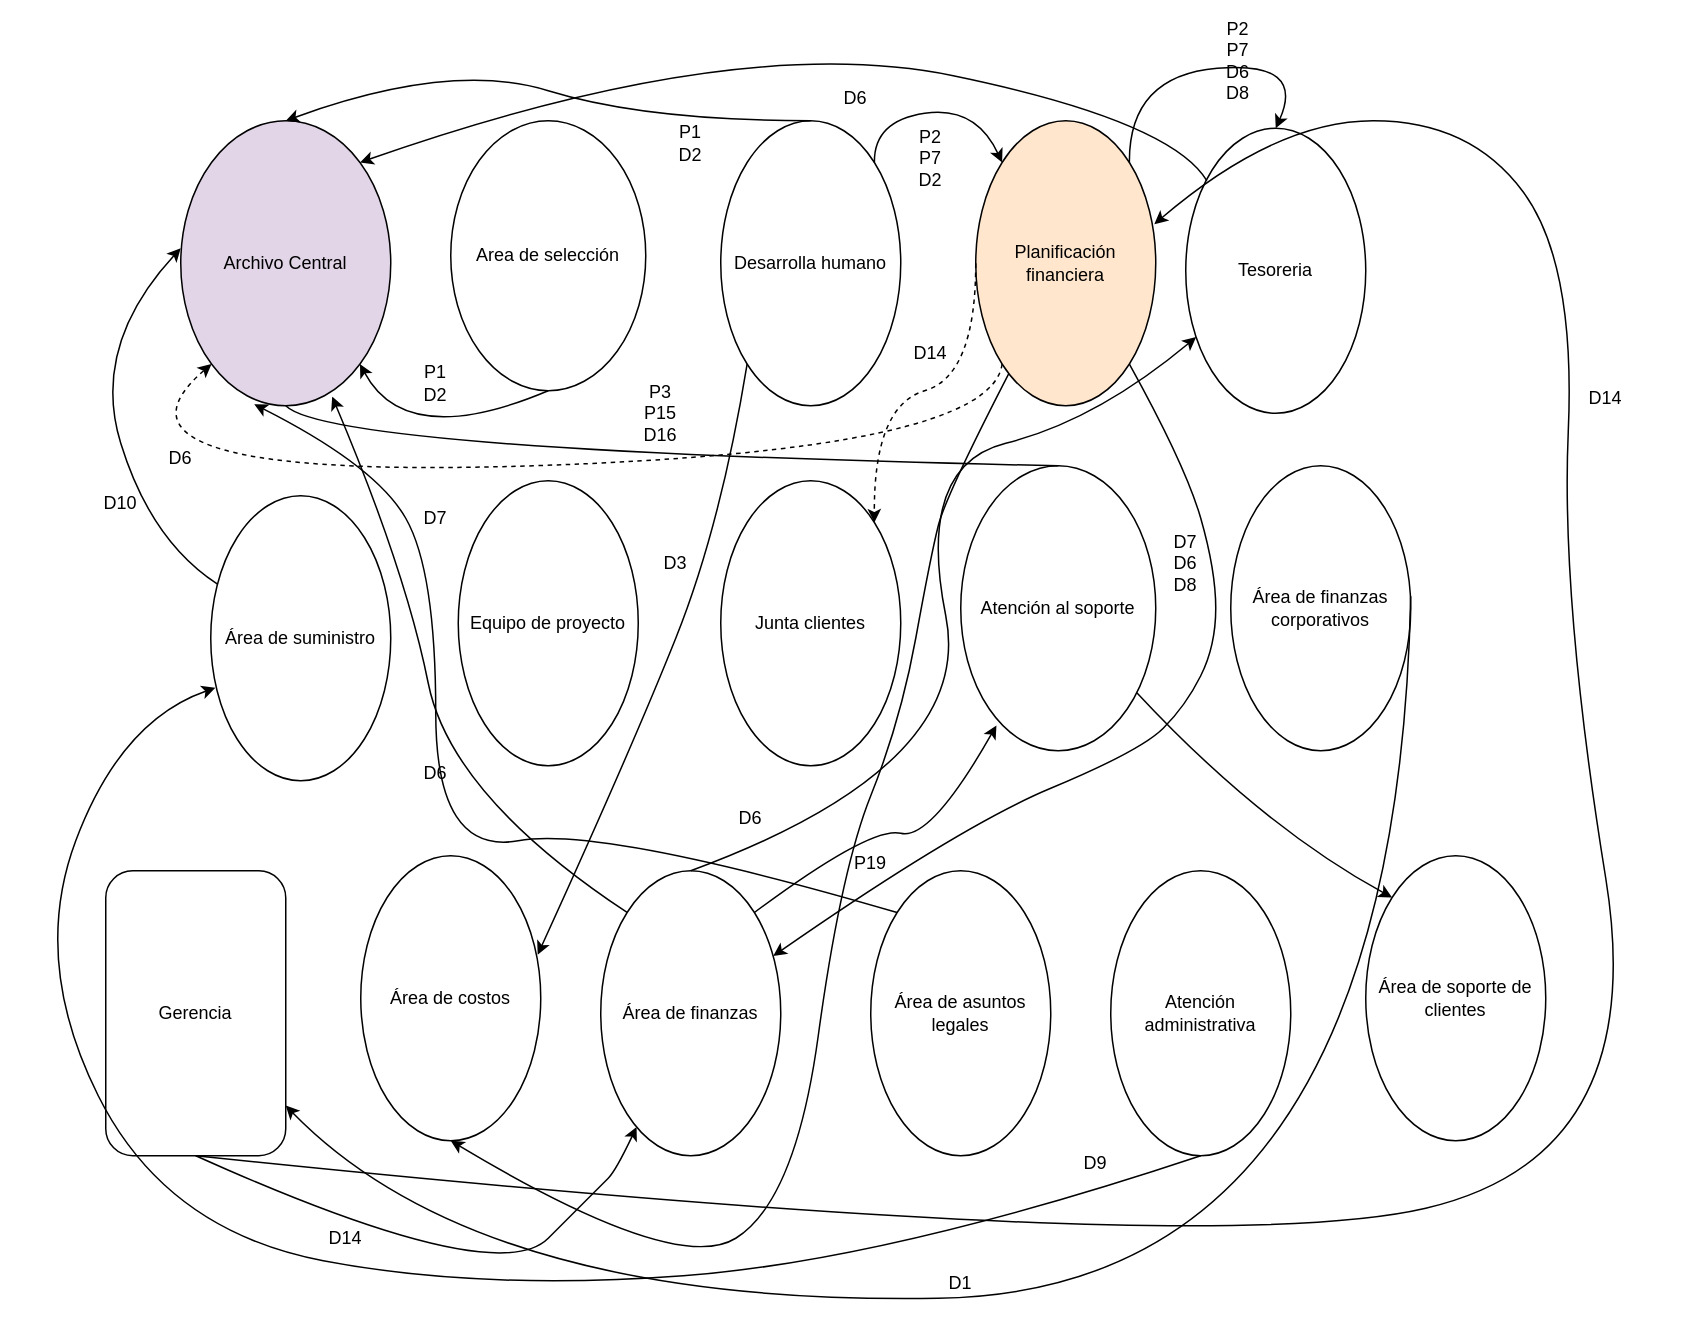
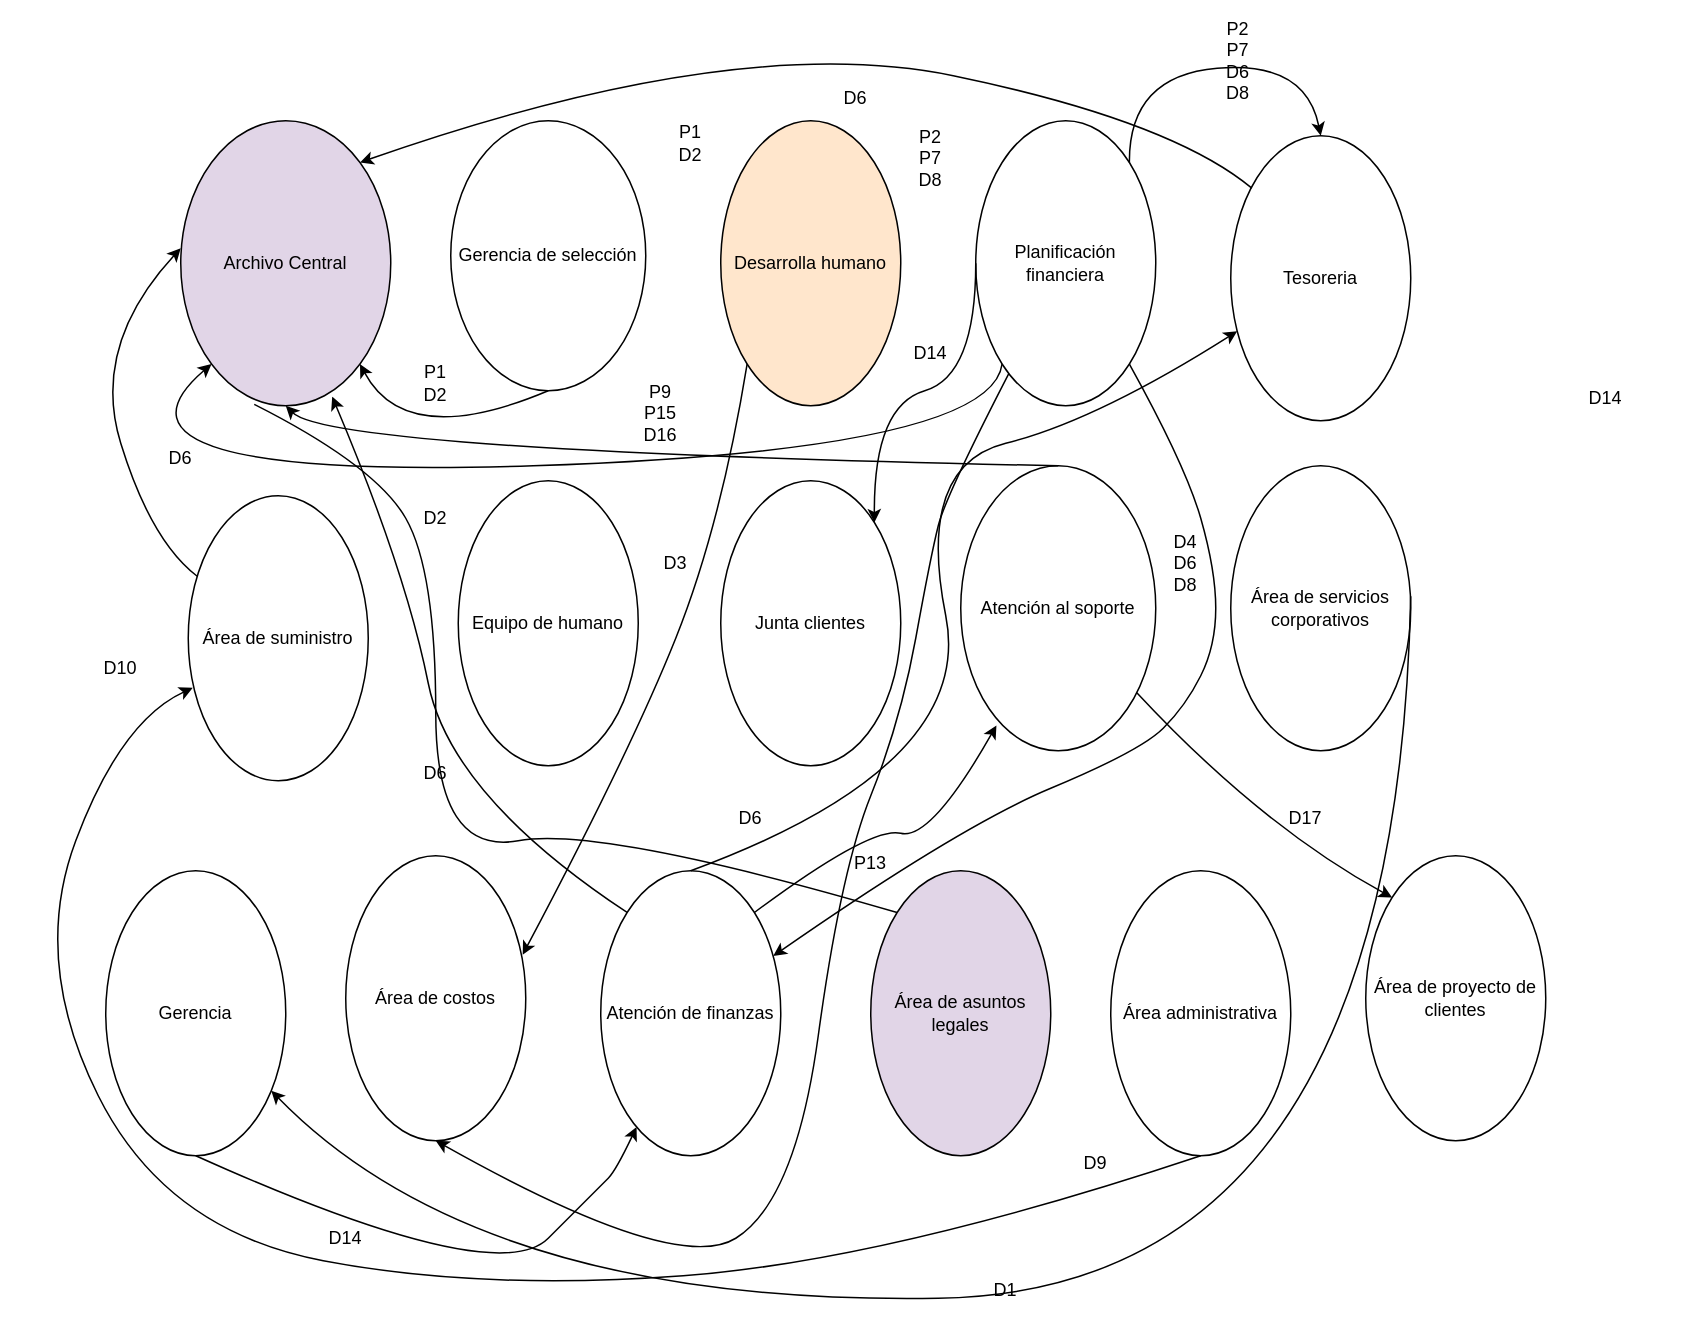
edge "Desarrolla humano" -> "Archivo Central": removed
edge "Desarrolla humano" -> "Planificación financiera": removed
node "P2 P7 D2": label "P2 P7 D2" -> "P2 P7 D8"
node "Area de selección": label "Area de selección" -> "Gerencia de selección"
node "Desarrolla humano": fillcolor #ffffff -> #ffe6cc
node "Planificación financiera": fillcolor #ffe6cc -> #ffffff
node "Tesoreria": moved (1276, 271) -> (1321, 278)
edge "Planificación financiera" -> "Junta clientes": style dashed -> solid
edge "Área de asuntos legales" -> "Archivo Central": arrowhead classic -> none
node "P3 P15 D16": label "P3 P15 D16" -> "P9 P15 D16"
edge "Archivo Central" -- "Atención al soporte": arrowhead none -> classic
edge "Planificación financiera" -> "Archivo Central": style dashed -> solid
node "D10": moved (121, 503) -> (121, 668)
node "D7": label "D7" -> "D2"
node "D7 D6 D8": label "D7 D6 D8" -> "D4 D6 D8"
node "Área de finanzas corporativos": label "Área de finanzas corporativos" -> "Área de servicios corporativos"
node "Equipo de proyecto": label "Equipo de proyecto" -> "Equipo de humano"
node "Área de suministro": moved (301, 638) -> (278, 638)
edge "Gerencia" -> "Planificación financiera": removed
node "D17": added
node "P19": label "P19" -> "P13"
node "Área de costos": moved (451, 998) -> (436, 998)
node "Área de soporte de clientes": label "Área de soporte de clientes" -> "Área de proyecto de clientes"
node "Gerencia": shape rounded rectangle -> ellipse
node "Área de finanzas": label "Área de finanzas" -> "Atención de finanzas"
node "Área de asuntos legales": fillcolor #ffffff -> #e1d5e7
node "Atención administrativa": label "Atención administrativa" -> "Área administrativa"
node "D1": moved (961, 1283) -> (1006, 1291)
